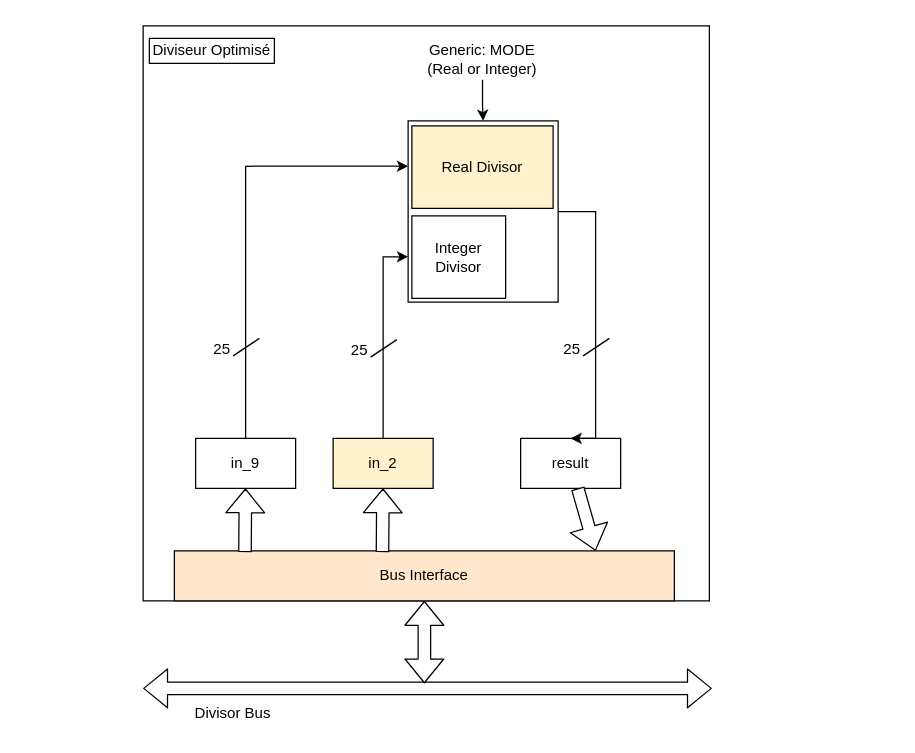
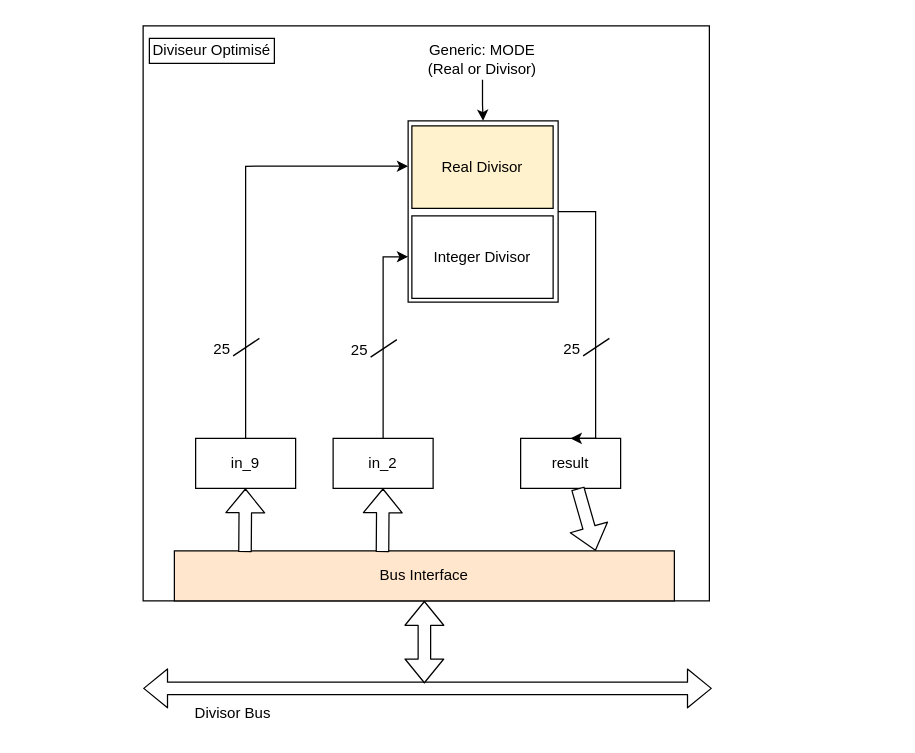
node "Generic: MODE (Real or Integer)": label "Generic: MODE (Real or Integer)" -> "Generic: MODE (Real or Divisor)"
node "Integer Divisor": size 94x83 -> 141x83
node "in_2": fillcolor #fff2cc -> #ffffff
